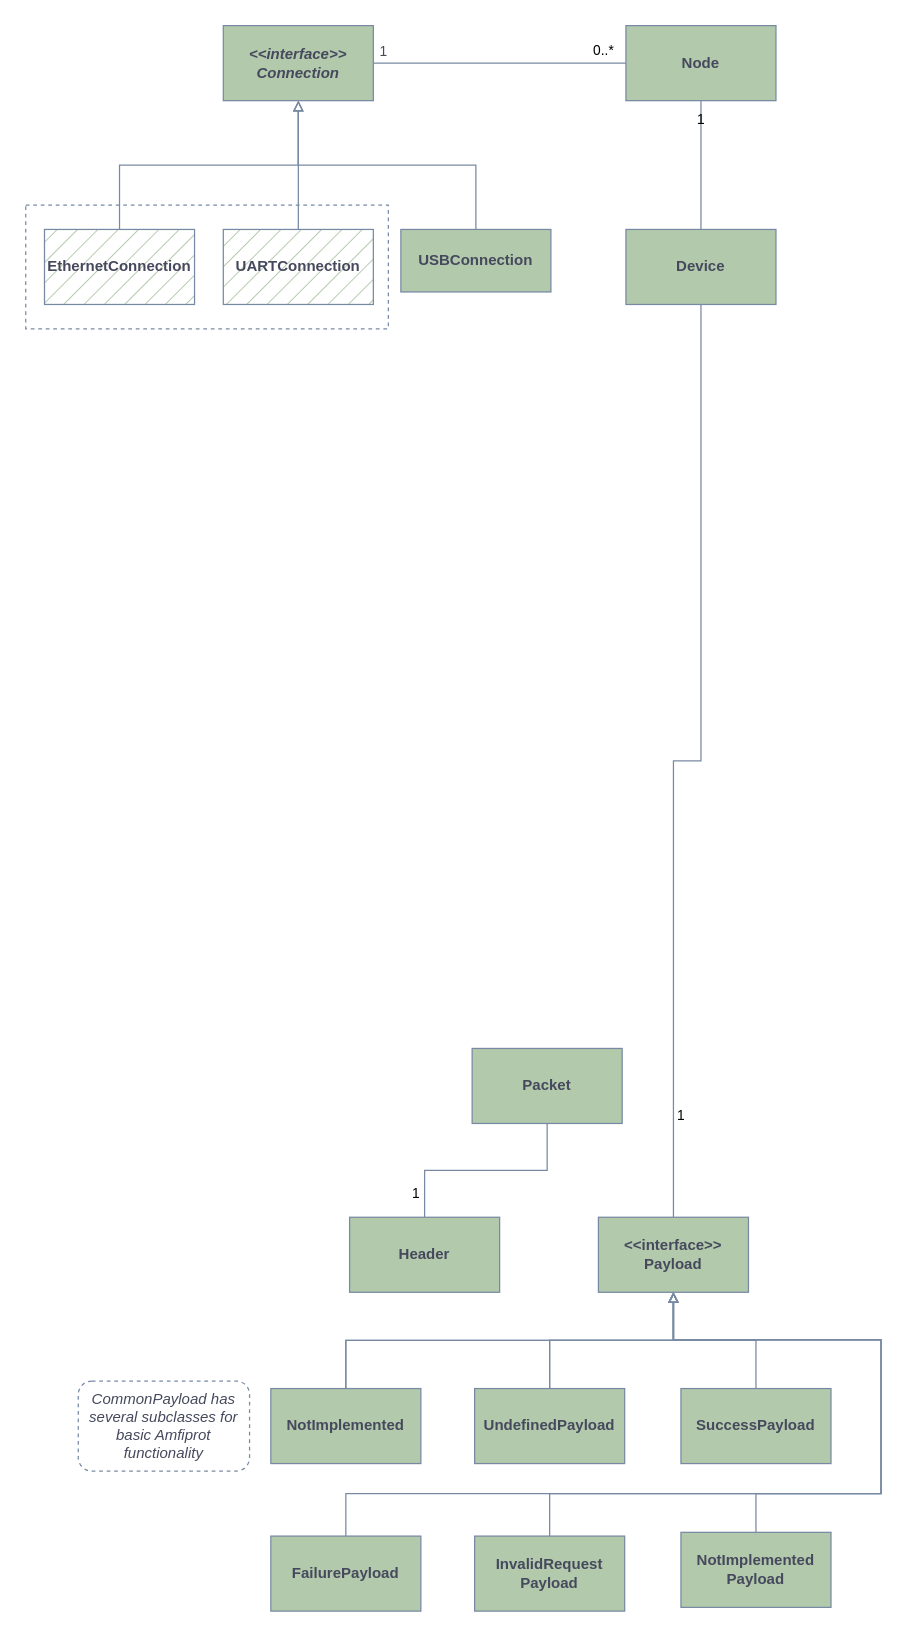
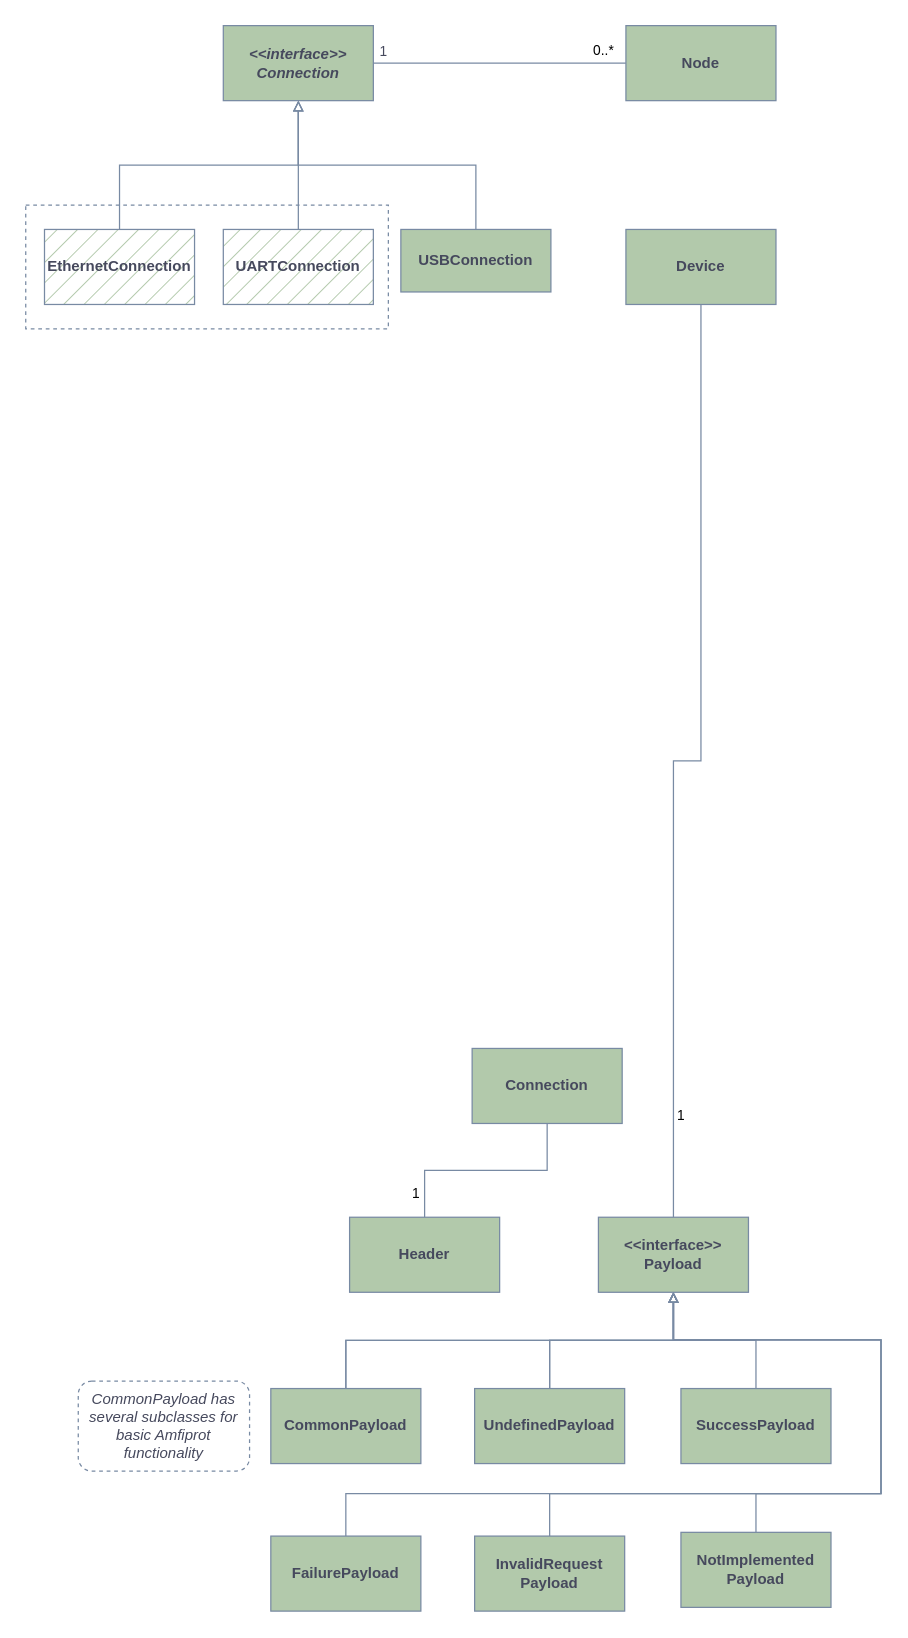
edge "Node" -- "Device": removed, label "1"
node "Packet": label "Packet" -> "Connection"
node "NotImplemented": label "NotImplemented" -> "CommonPayload"
